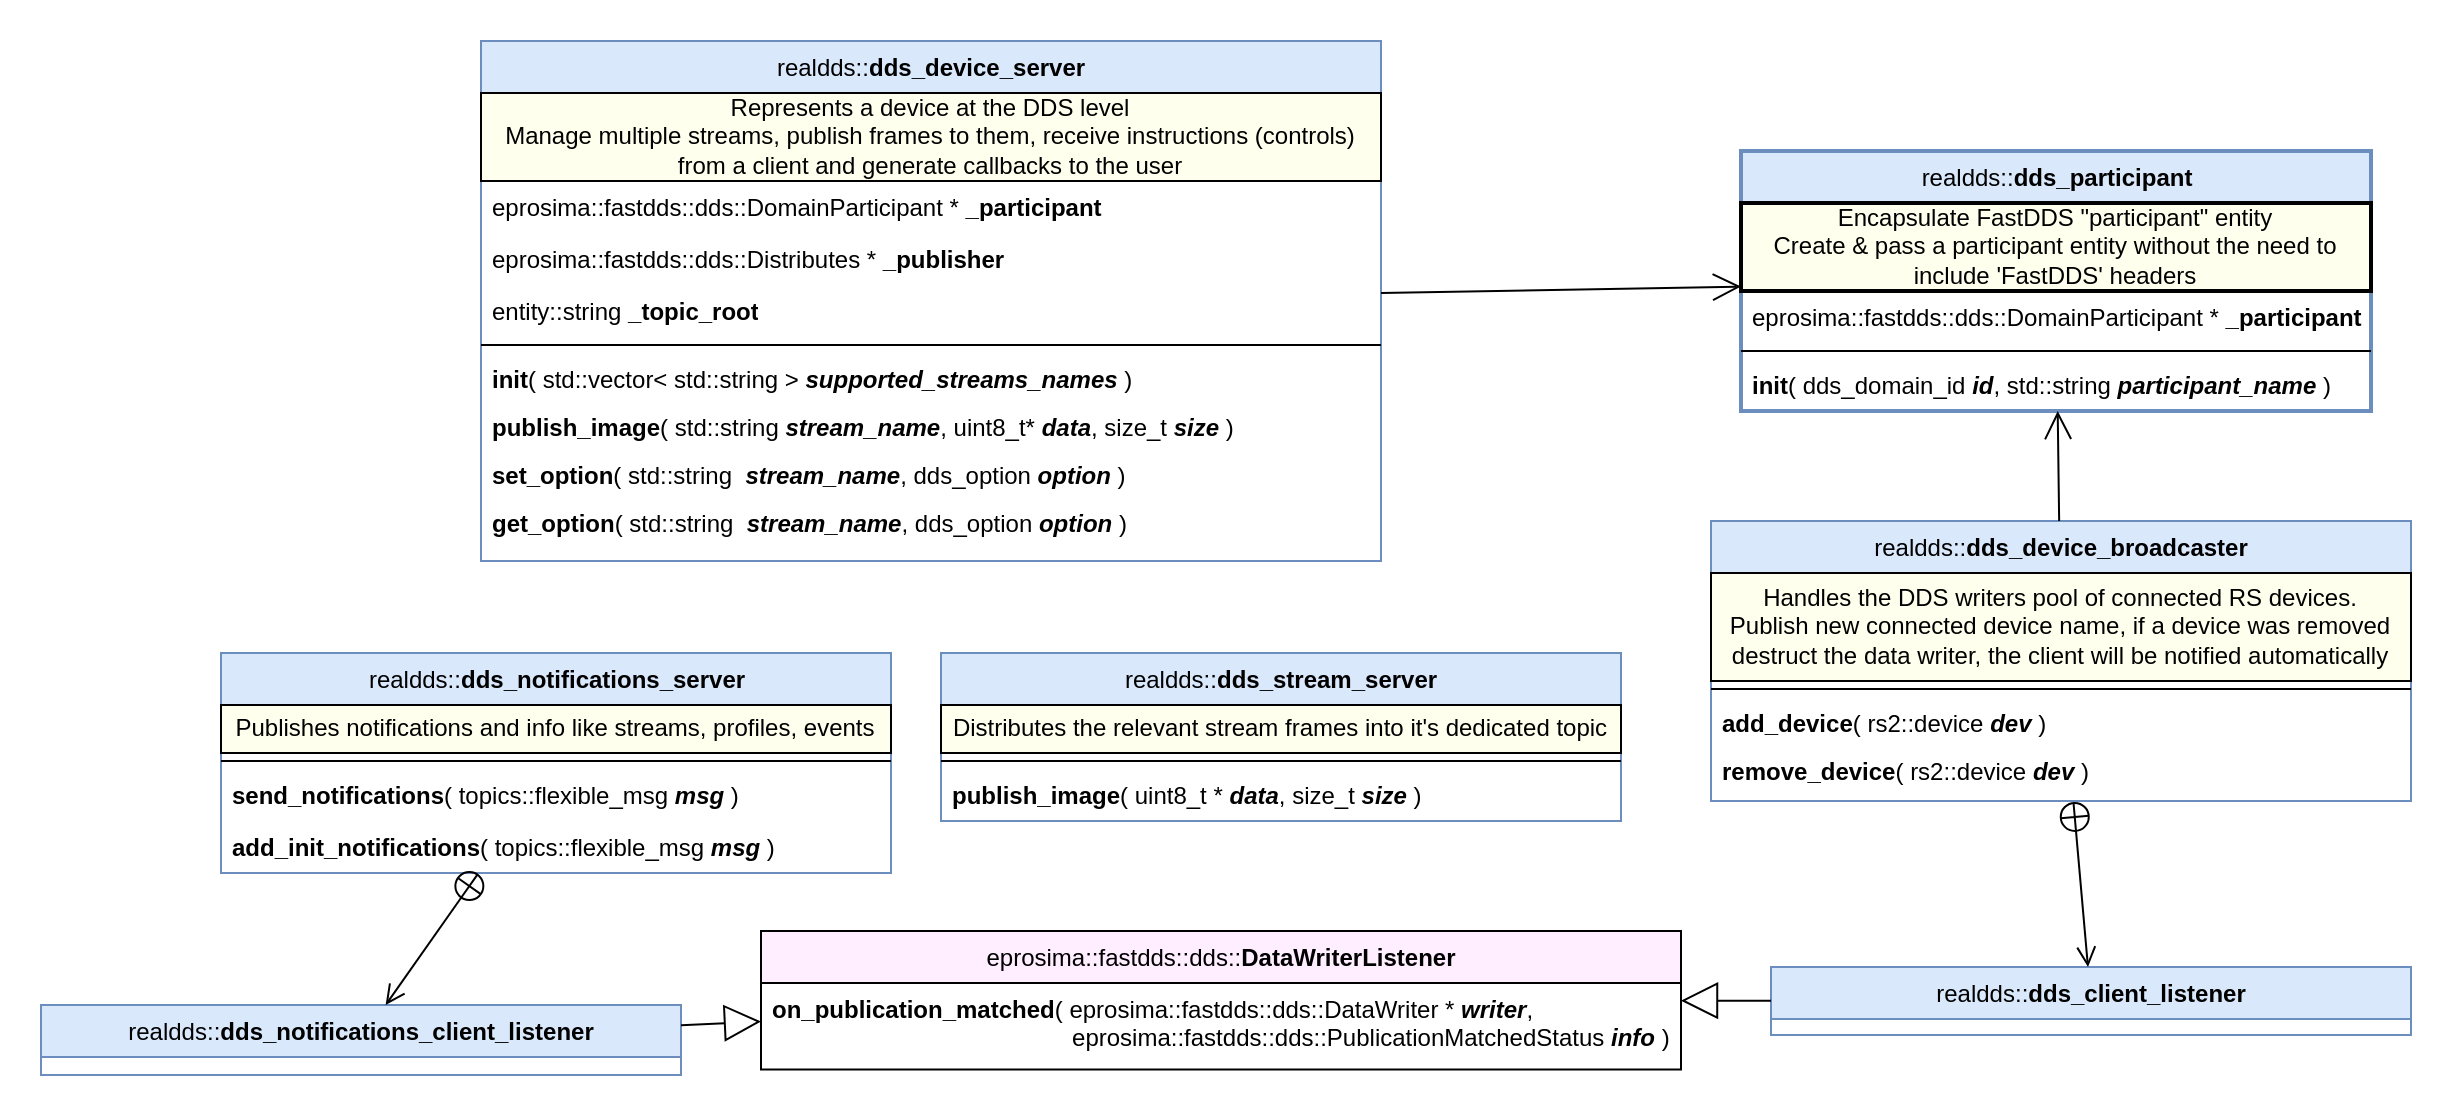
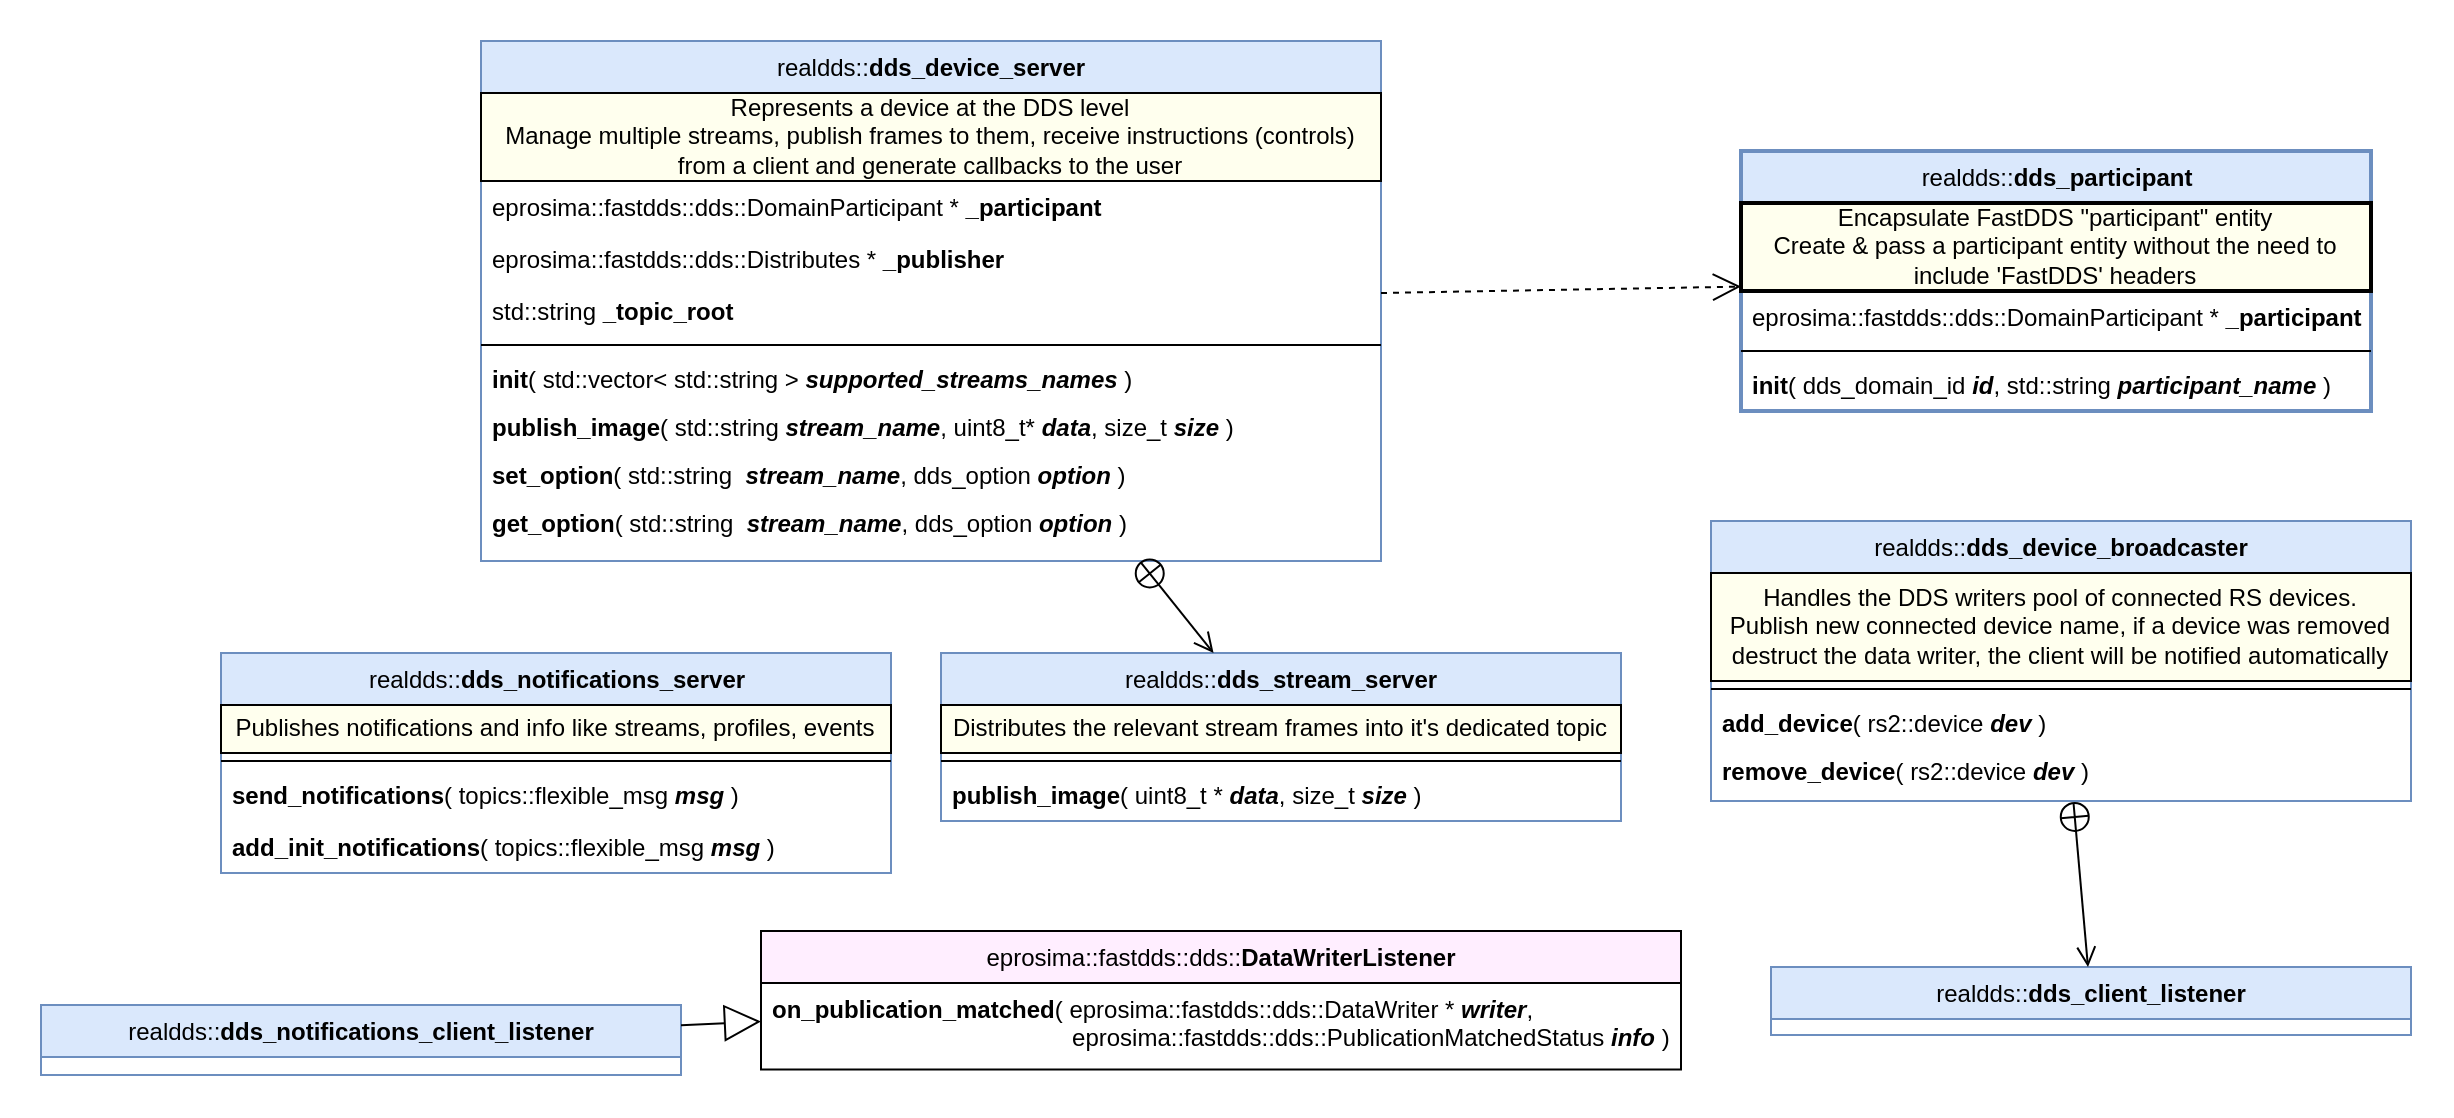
edge "realdds::dds_device_server" -> "realdds::dds_participant": style solid -> dashed
node "entity::string _topic_root": label "entity::string _topic_root" -> "std::string _topic_root"
edge "realdds::dds_device_broadcaster" -> "realdds::dds_participant": removed
edge "realdds::dds_device_server" -- "realdds::dds_stream_server": added
edge "realdds::dds_notifications_server" -- "realdds::dds_notifications_client_listener": removed
edge "realdds::dds_client_listener" -> "eprosima::fastdds::dds::DataWriterListener": removed
